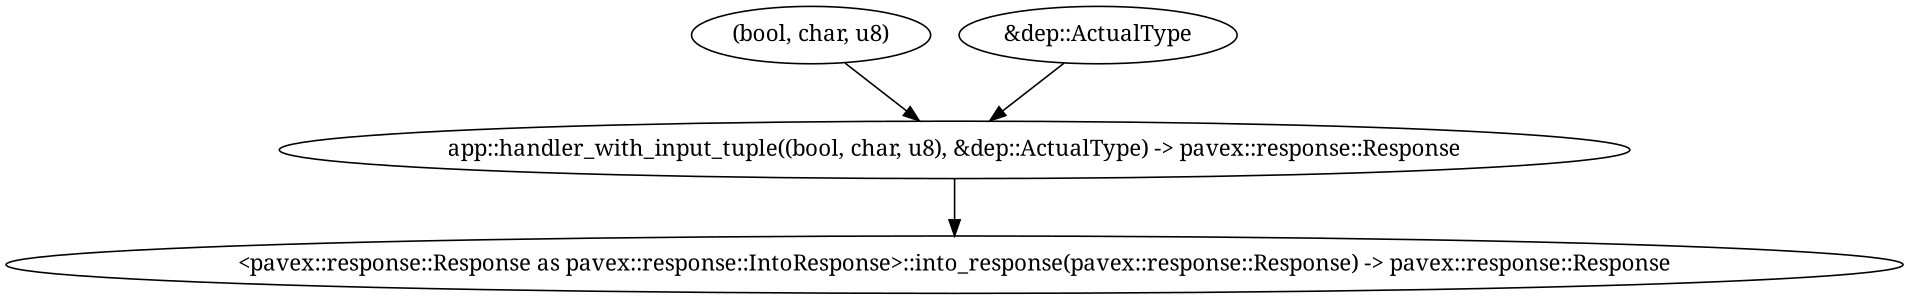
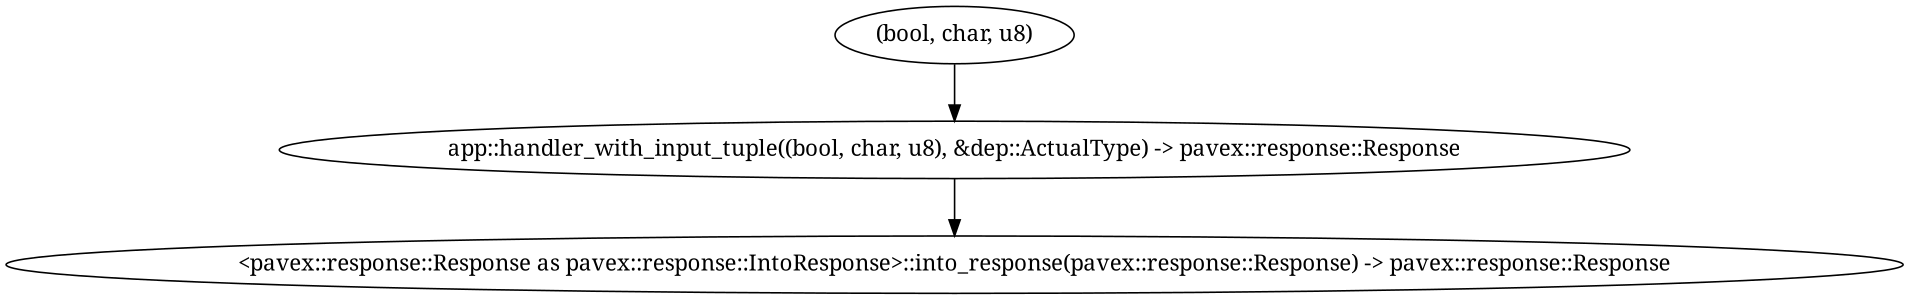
node "&dep::ActualType": removed
